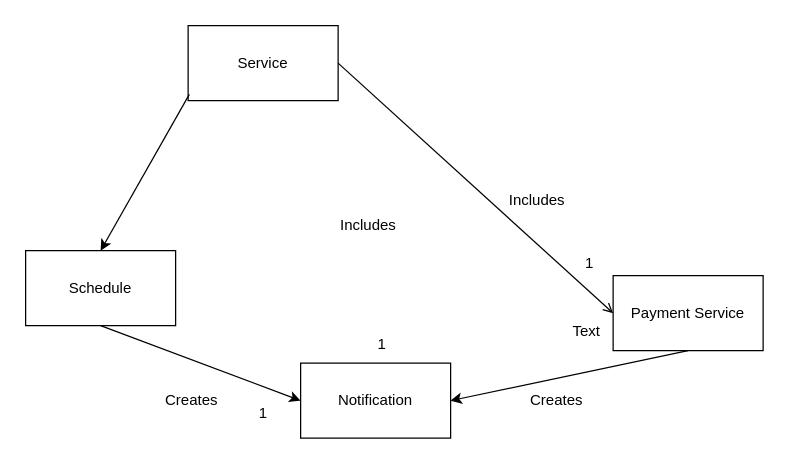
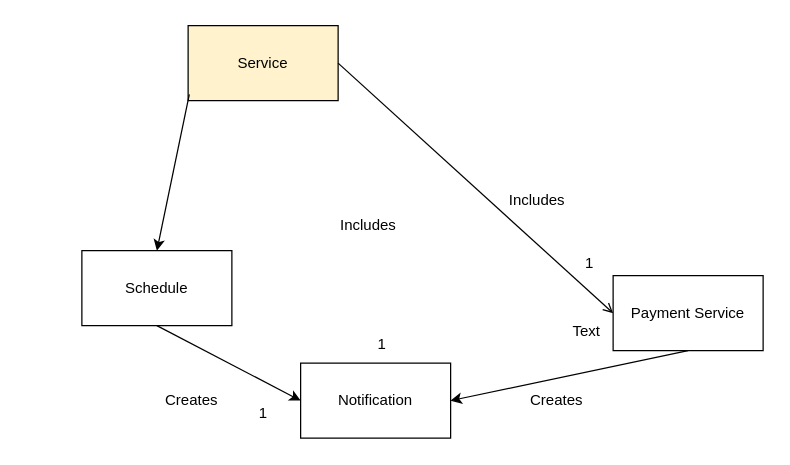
node "Service": fillcolor #ffffff -> #fff2cc
node "Schedule": moved (101, 288) -> (157, 288)
